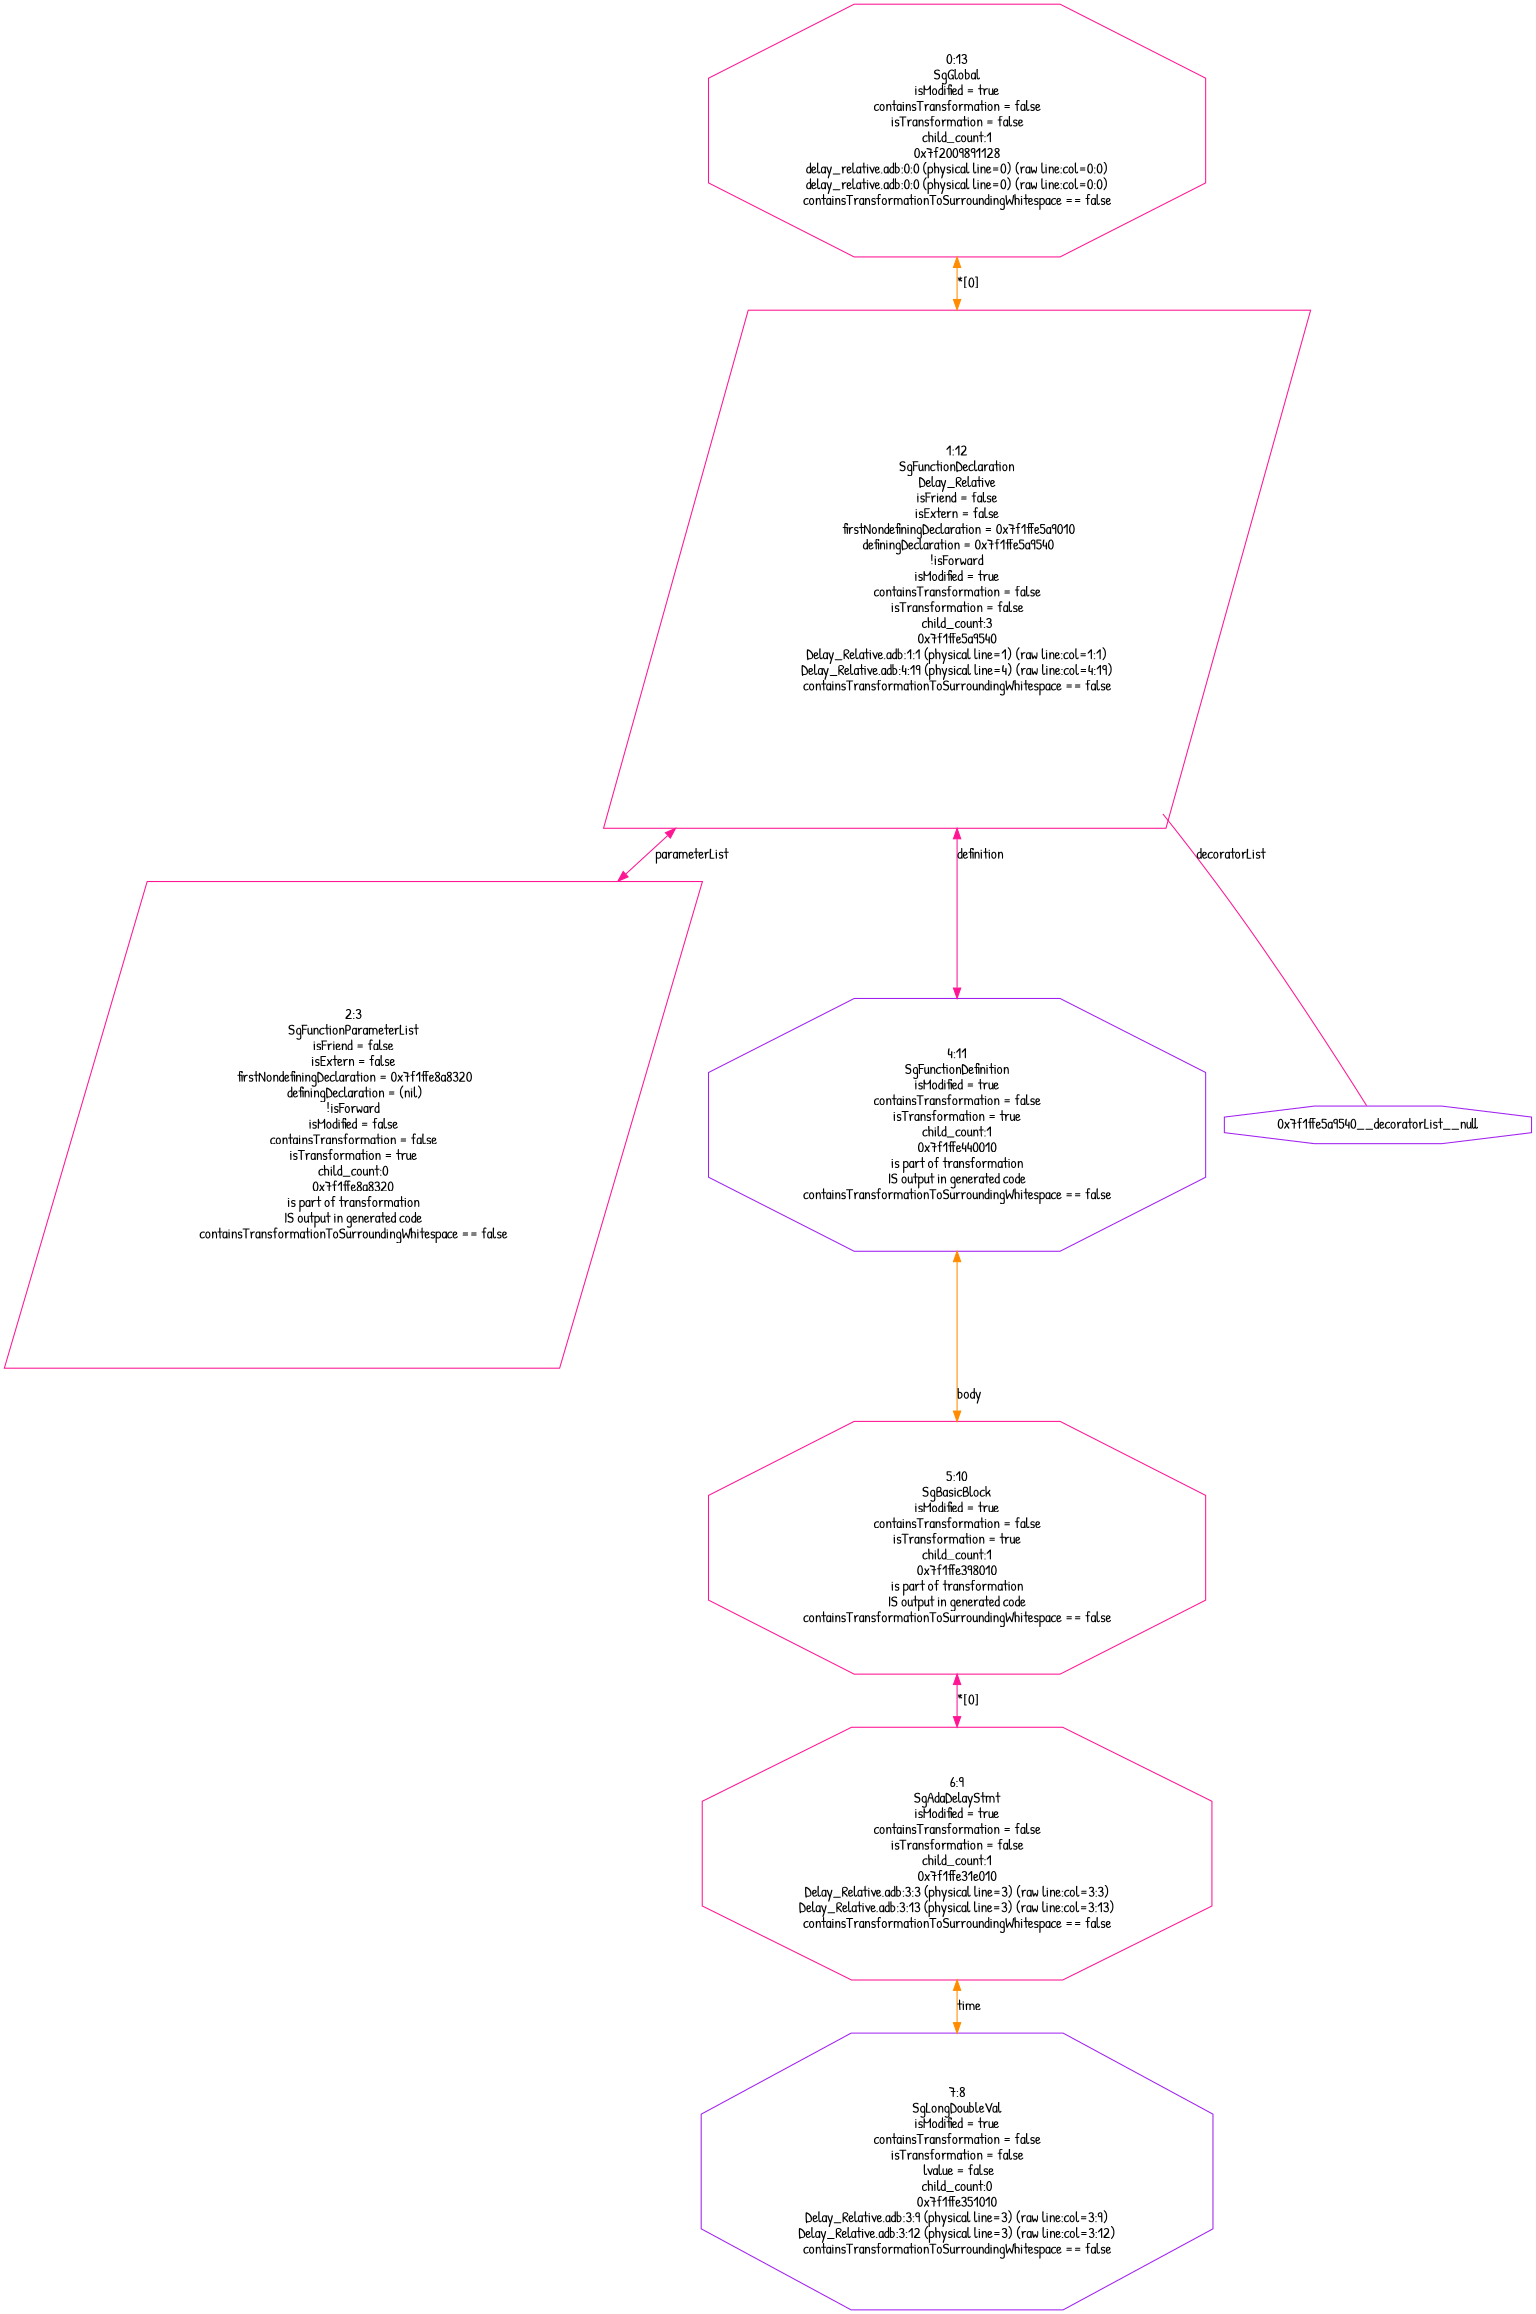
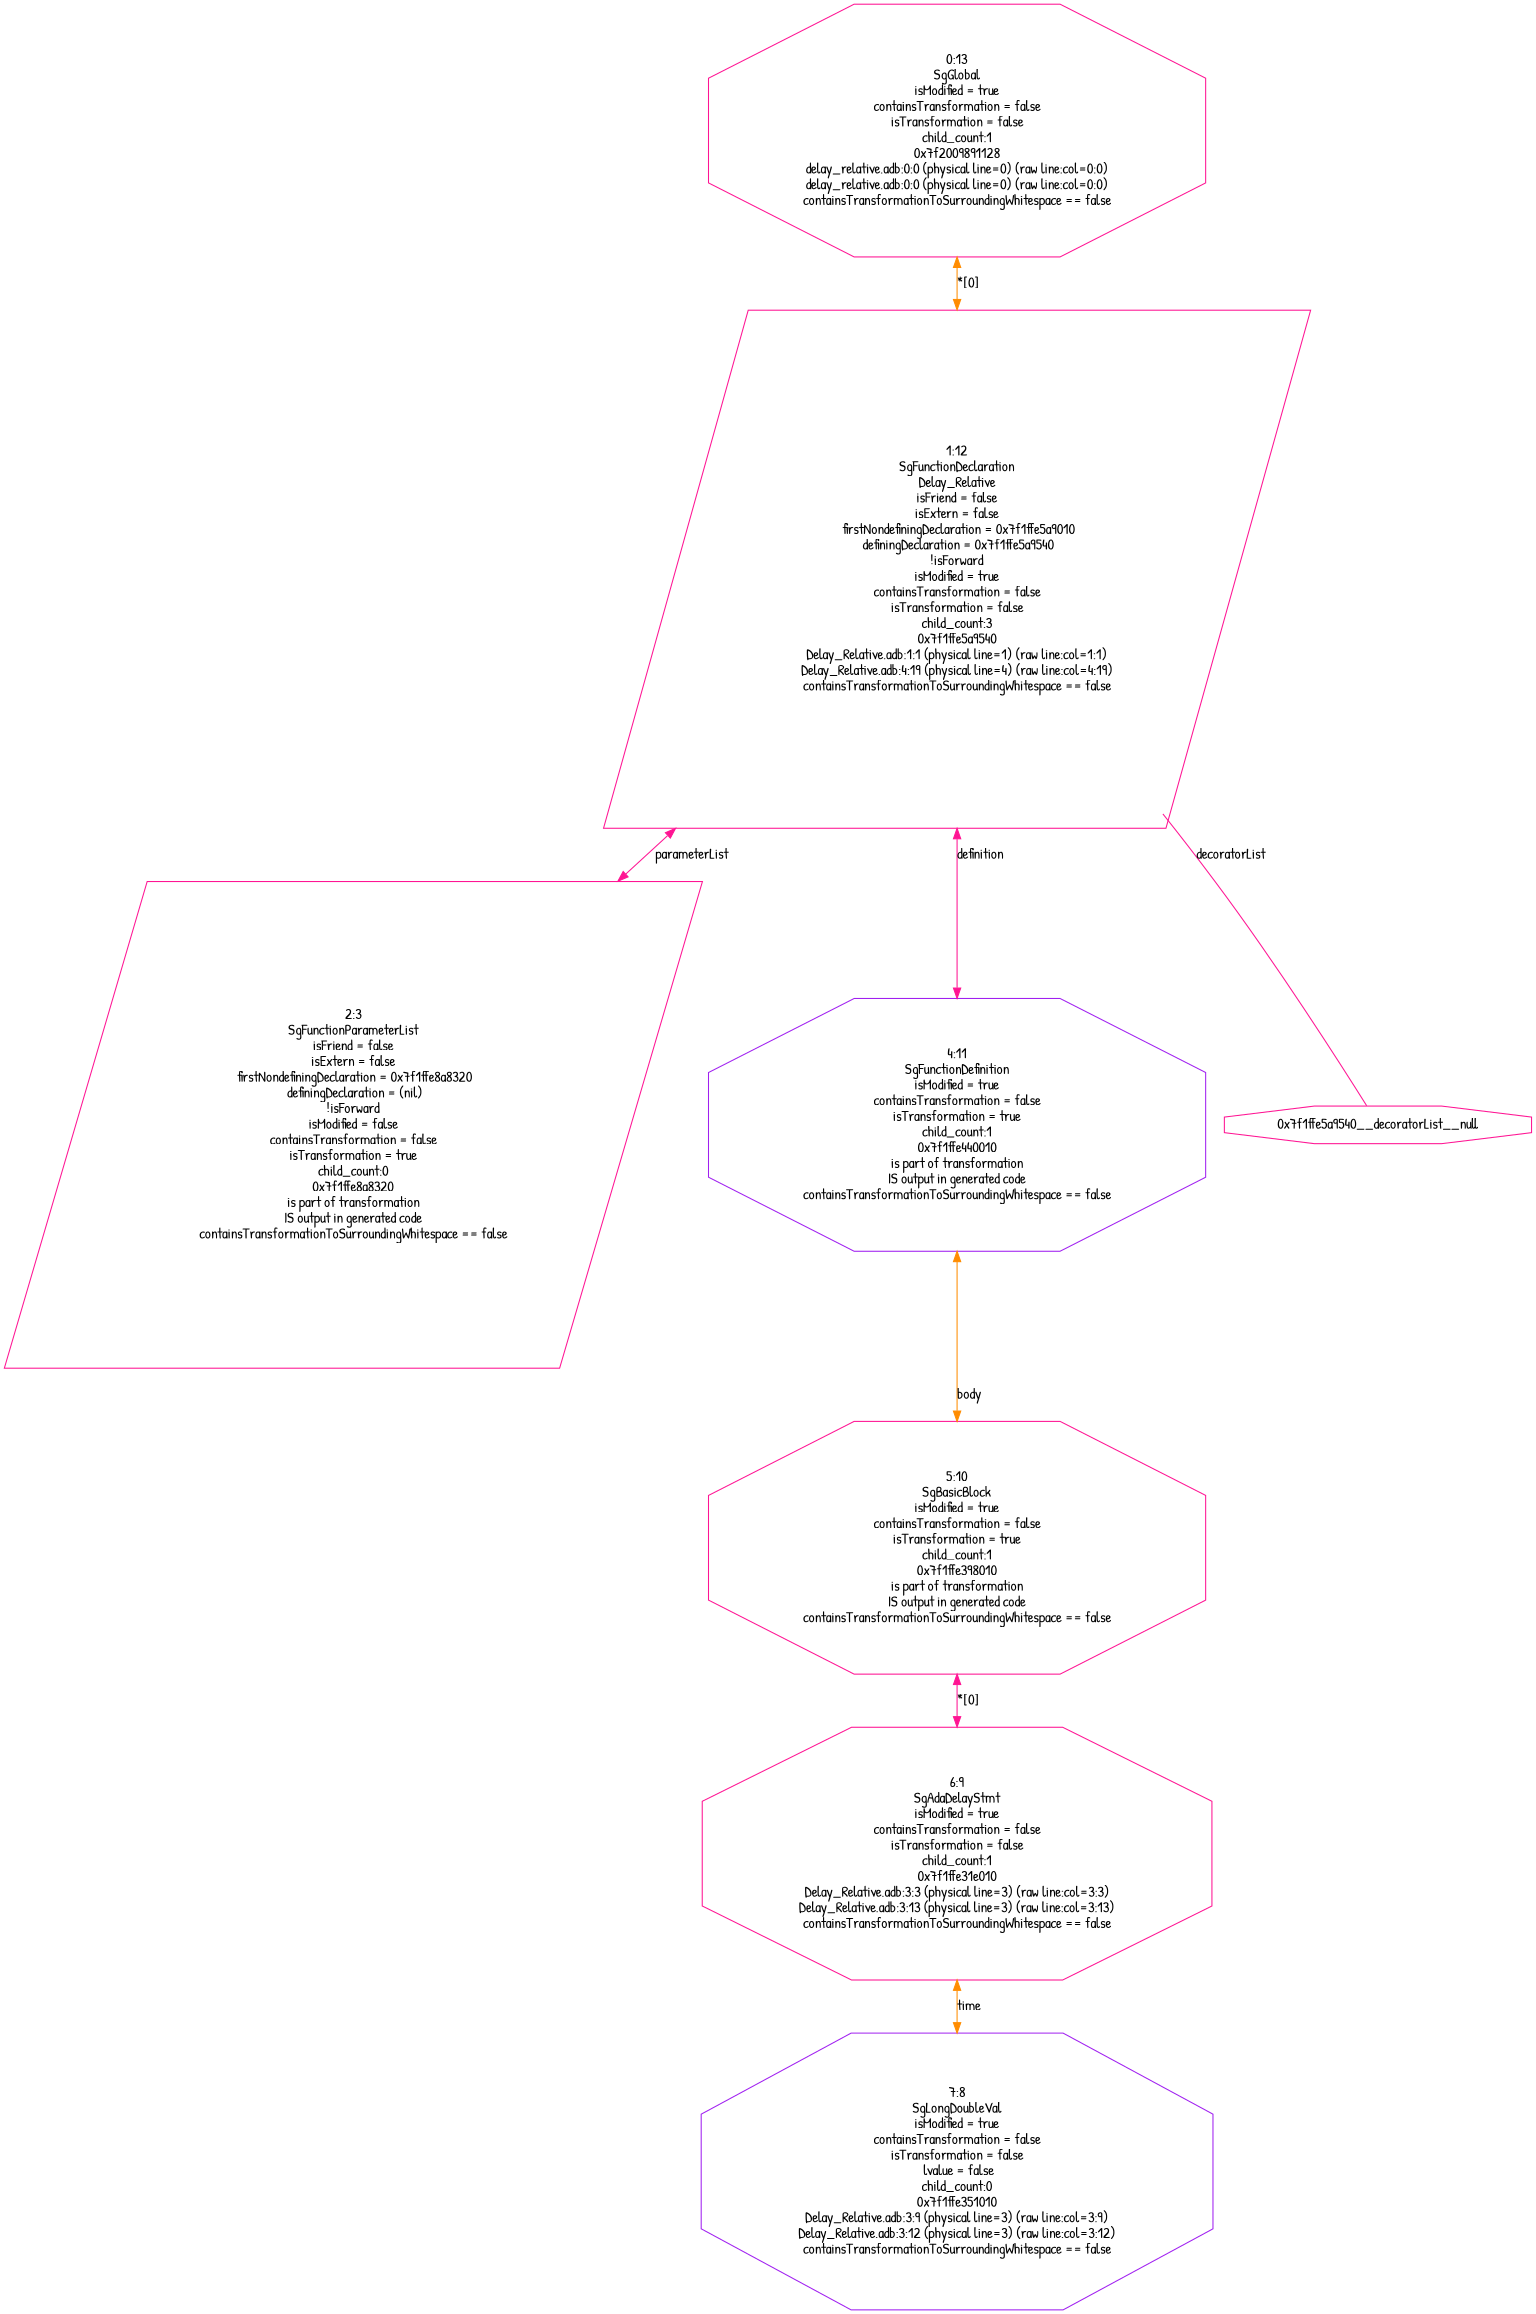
node "0x7f1ffe5a9540__decoratorList__null": color purple -> deeppink
